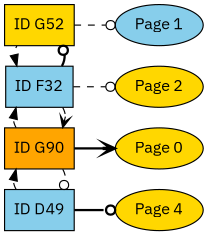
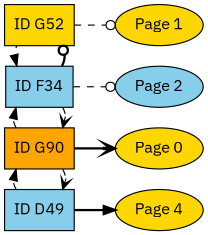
node "Page 1": fillcolor skyblue -> gold
node "ID F32": label "ID F32" -> "ID F34"
node "Page 2": fillcolor gold -> skyblue
edge "ID G90" -> "ID D49": arrowhead odot -> vee
edge "ID D49" -> "Page 4": arrowhead odot -> normal
